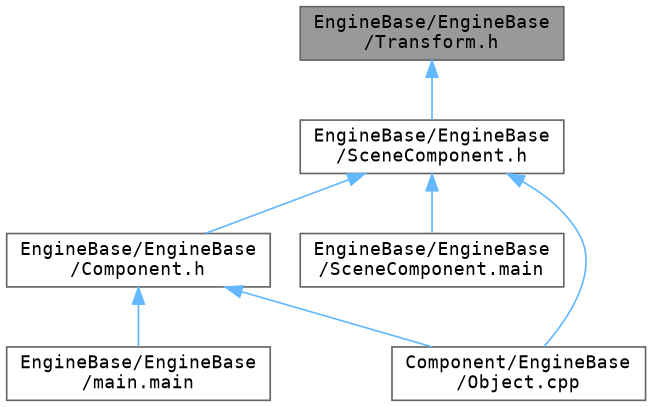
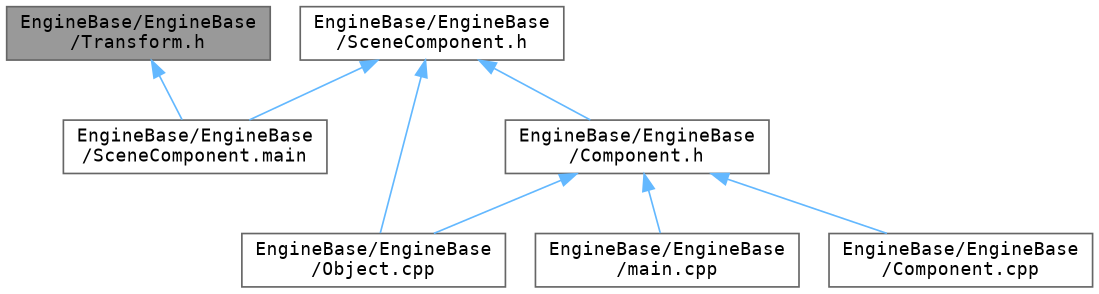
edge "EngineBase/EngineBase /SceneComponent.h" -> "EngineBase/EngineBase /Transform.h": now "EngineBase/EngineBase /SceneComponent.main" -> "EngineBase/EngineBase /Transform.h"
node "EngineBase/EngineBase /Component.cpp": added
node "EngineBase/EngineBase /main.main": label "EngineBase/EngineBase /main.main" -> "EngineBase/EngineBase /main.cpp"
node "Component/EngineBase /Object.cpp": label "Component/EngineBase /Object.cpp" -> "EngineBase/EngineBase /Object.cpp"
